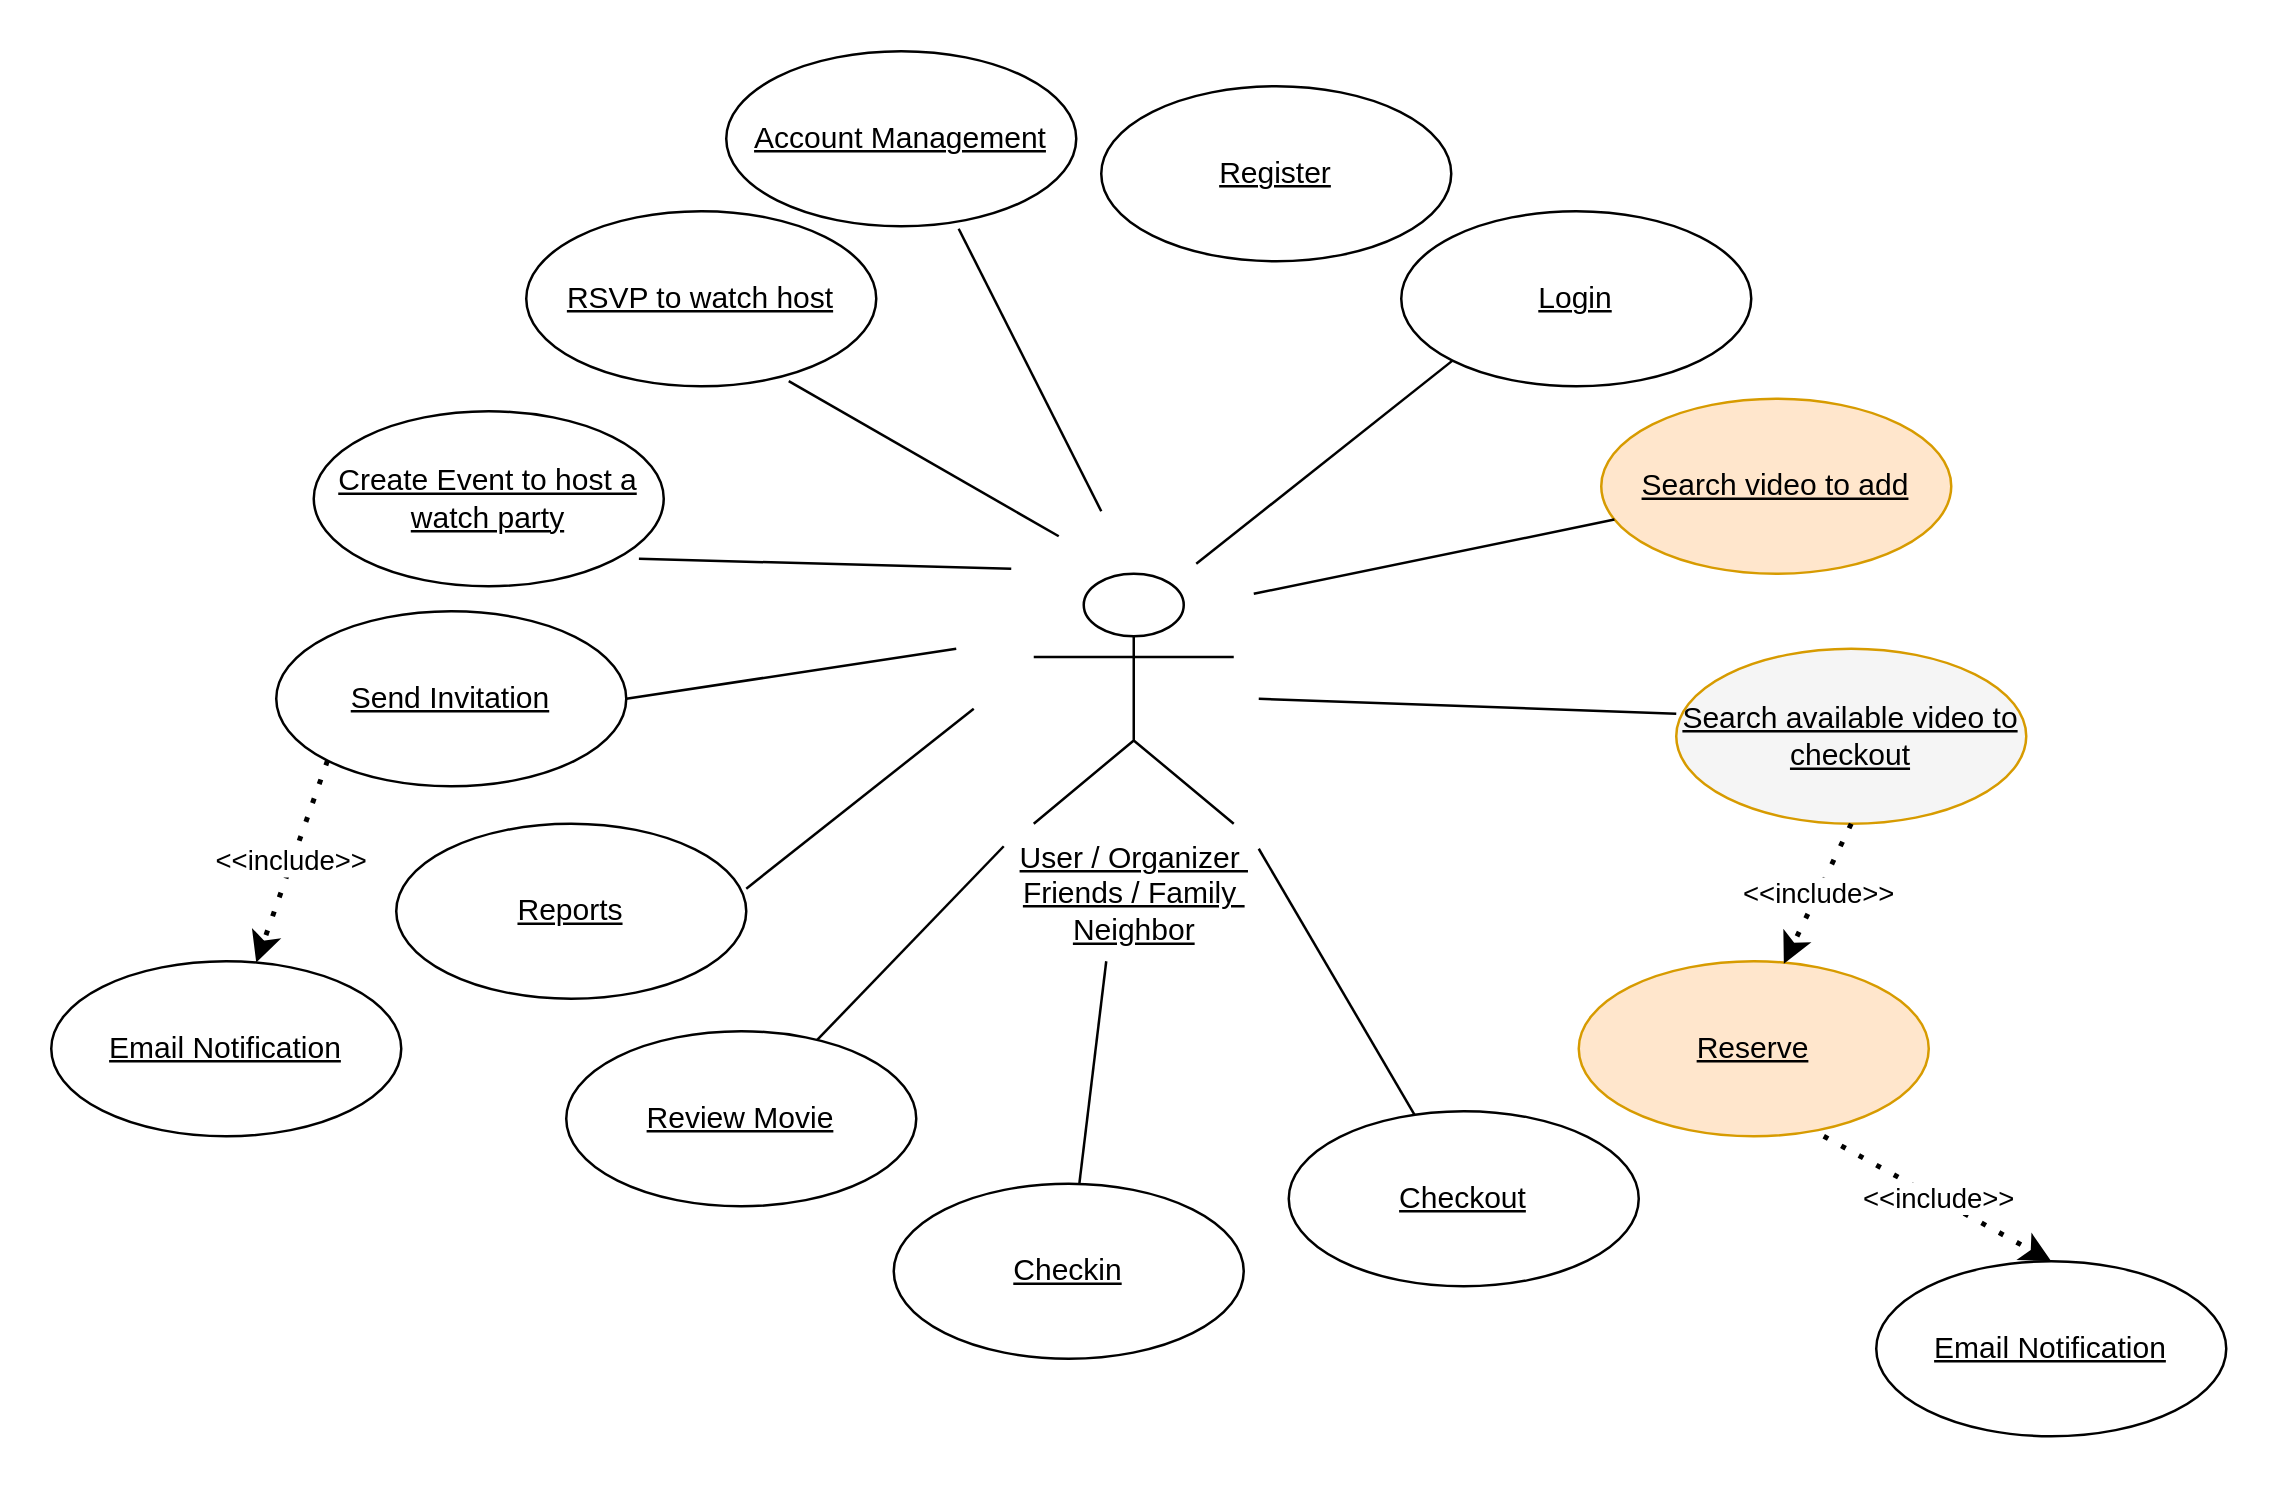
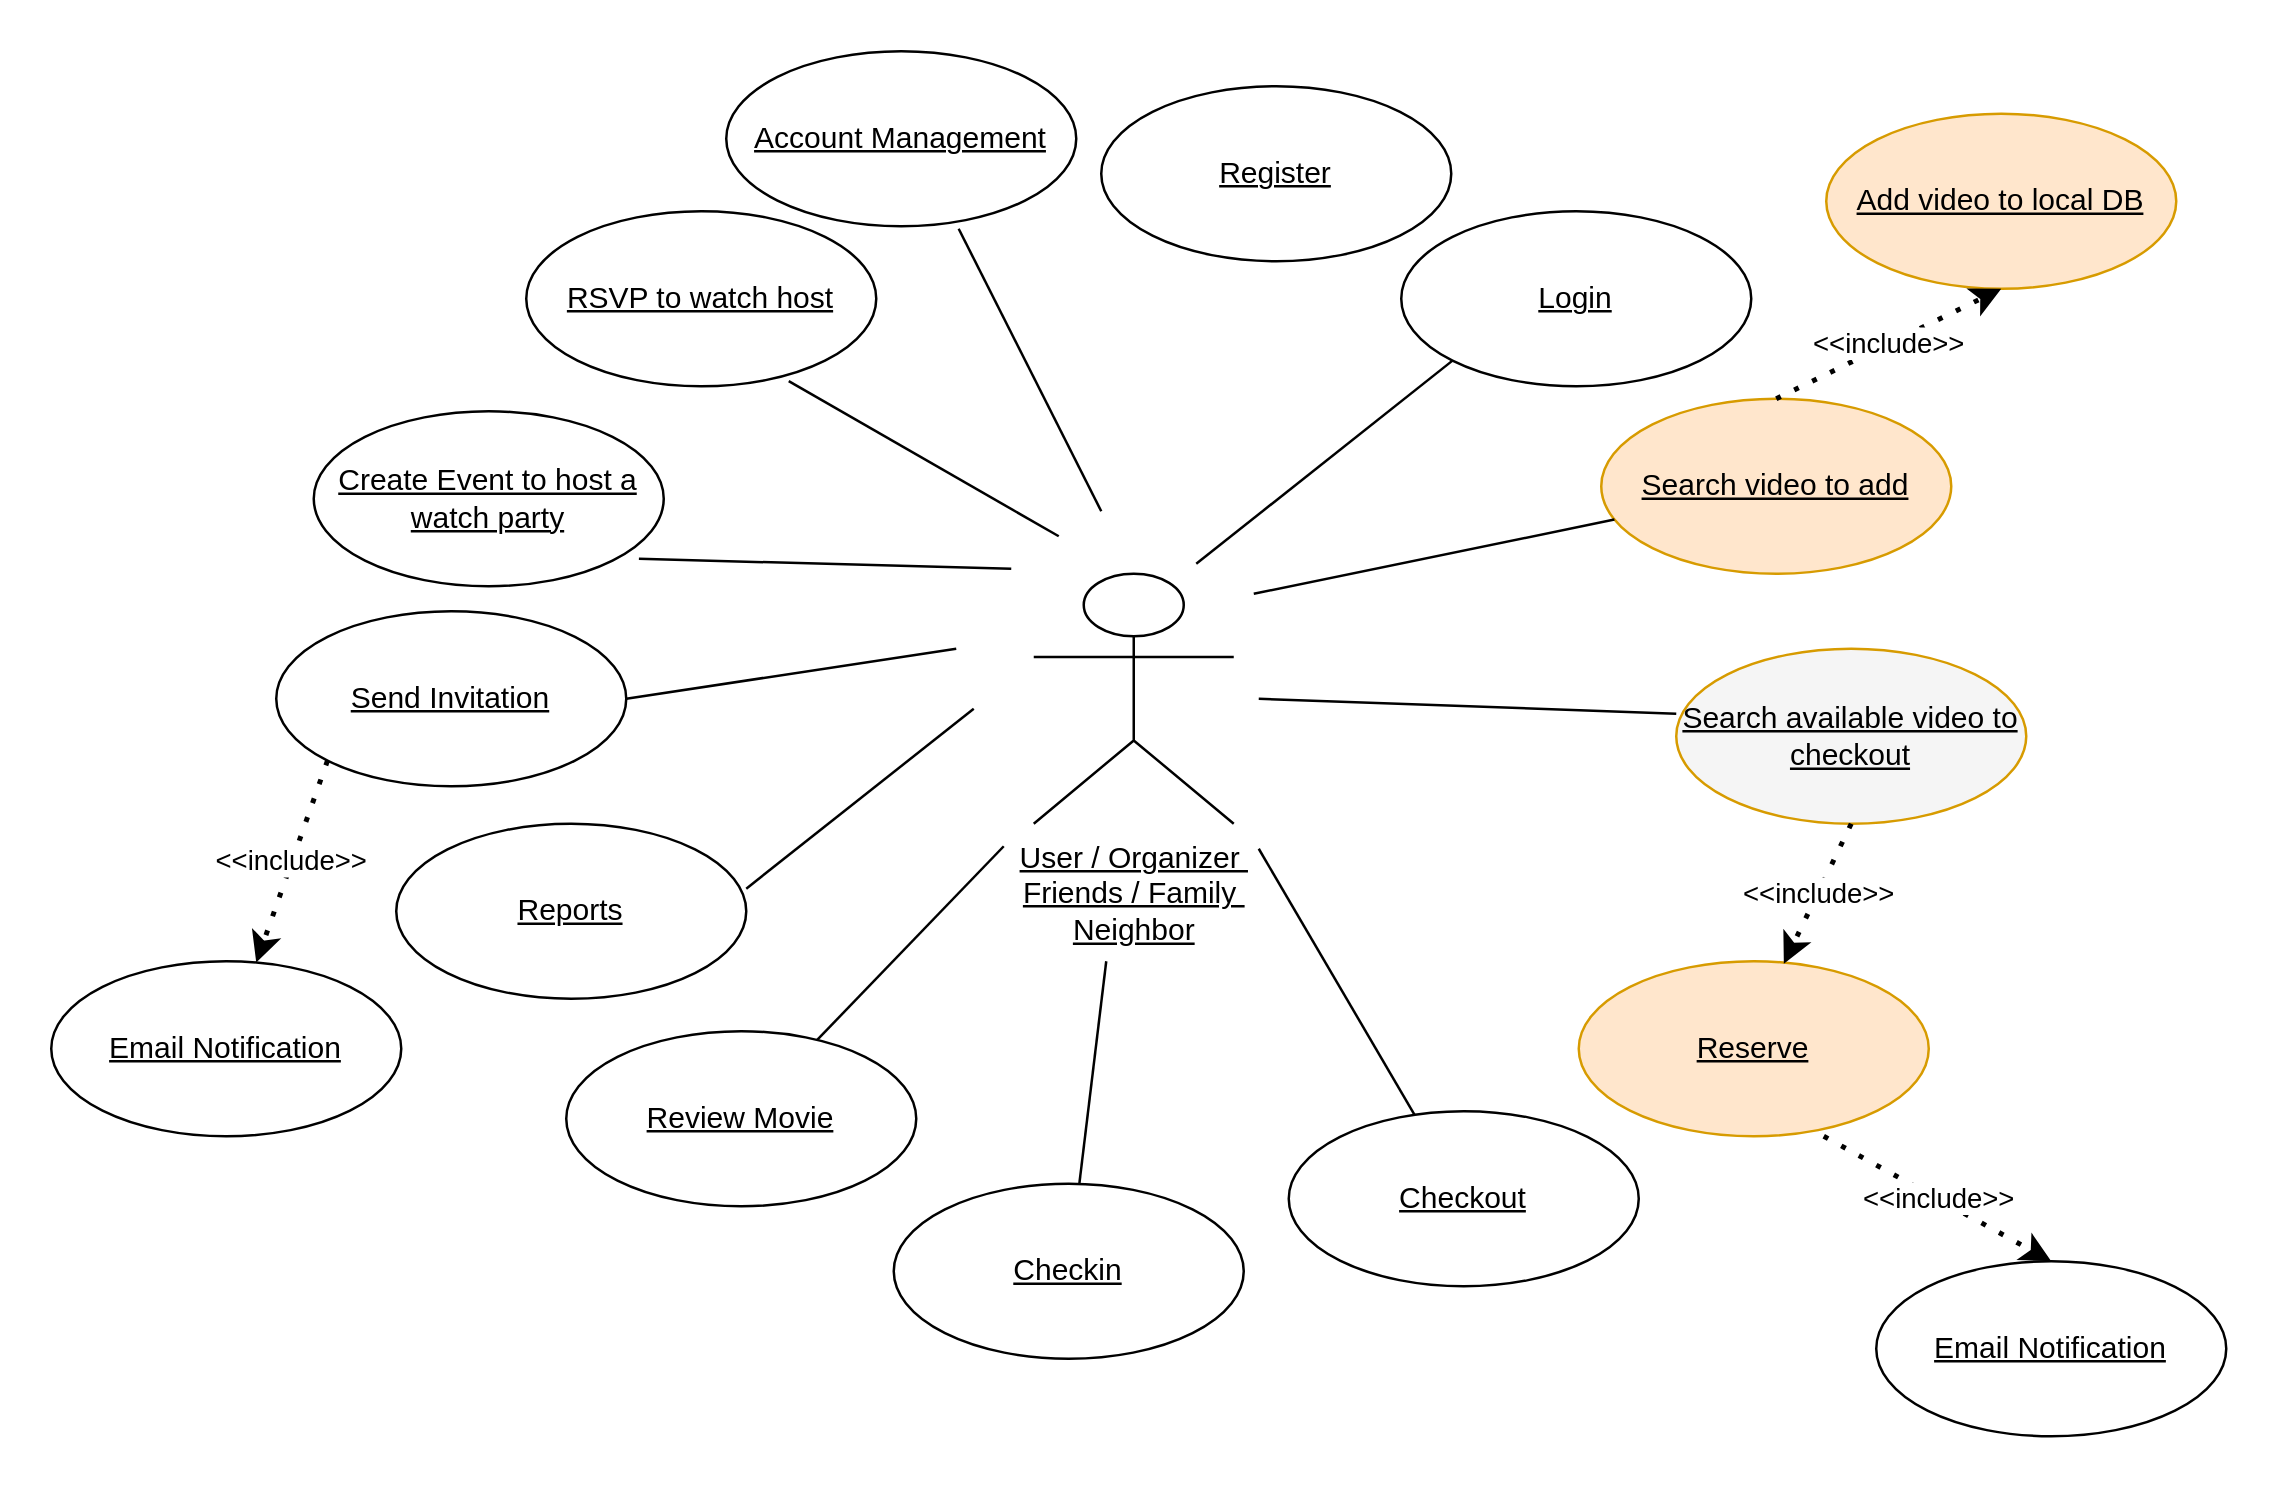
node "Add video to local DB": added
edge "Search video to add" -> "Add video to local DB": added, label "<<include>>"
